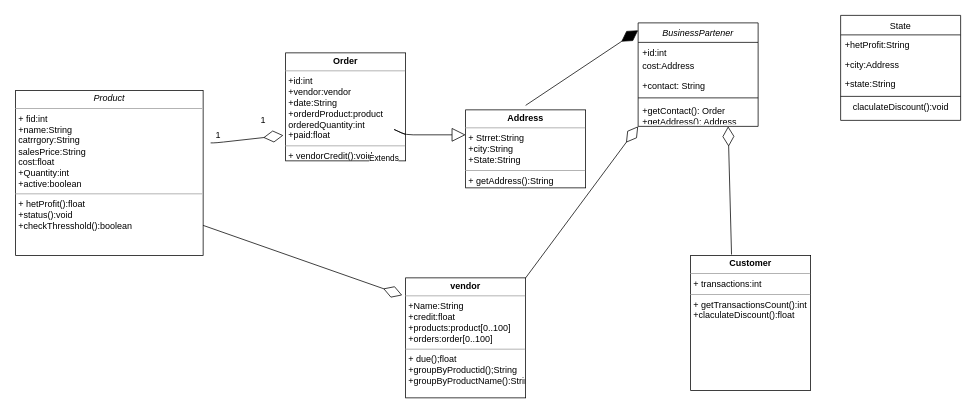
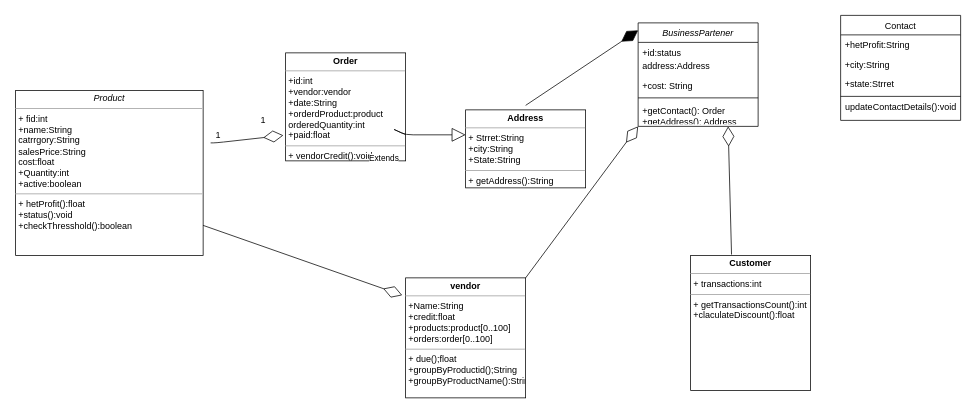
node "State": label "State" -> "Contact"
node "+id:int": label "+id:int" -> "+id:status"
node "+city:Address": label "+city:Address" -> "+city:String"
node "cost:Address": label "cost:Address" -> "address:Address"
node "+state:String": label "+state:String" -> "+state:Strret"
node "+contact: String": label "+contact: String" -> "+cost: String"
node "claculateDiscount():void": label "claculateDiscount():void" -> "updateContactDetails():void"
